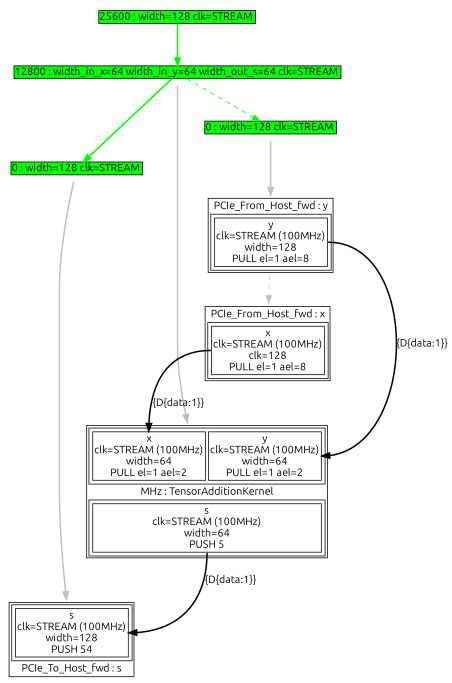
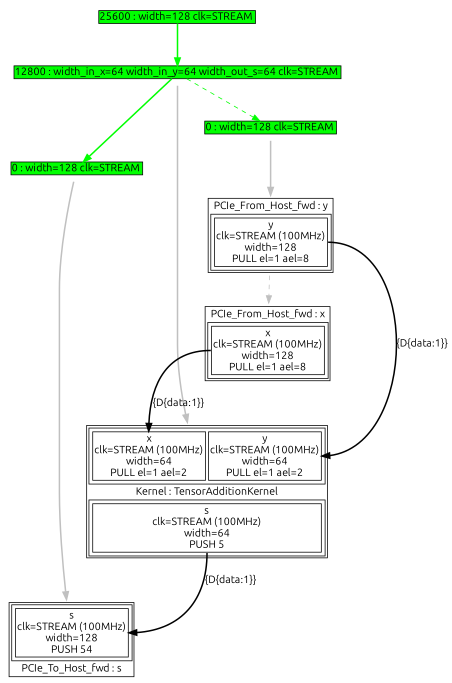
node "PCIe_From_Host_fwd : x": text "clk=128" -> "width=128"
node "x": text "MHz : TensorAdditionKernel" -> "Kernel : TensorAdditionKernel"
